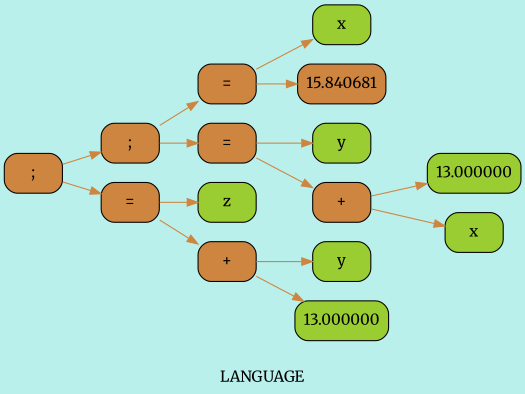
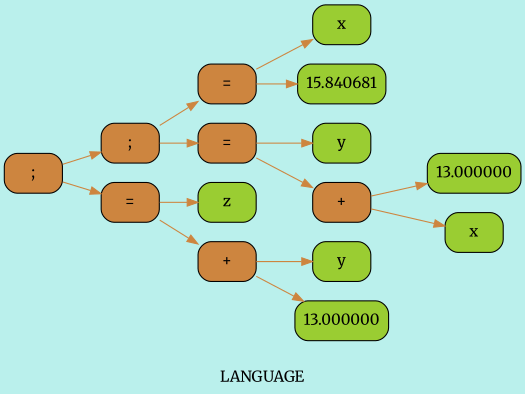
node "15.840681": fillcolor Peru -> YellowGreen
